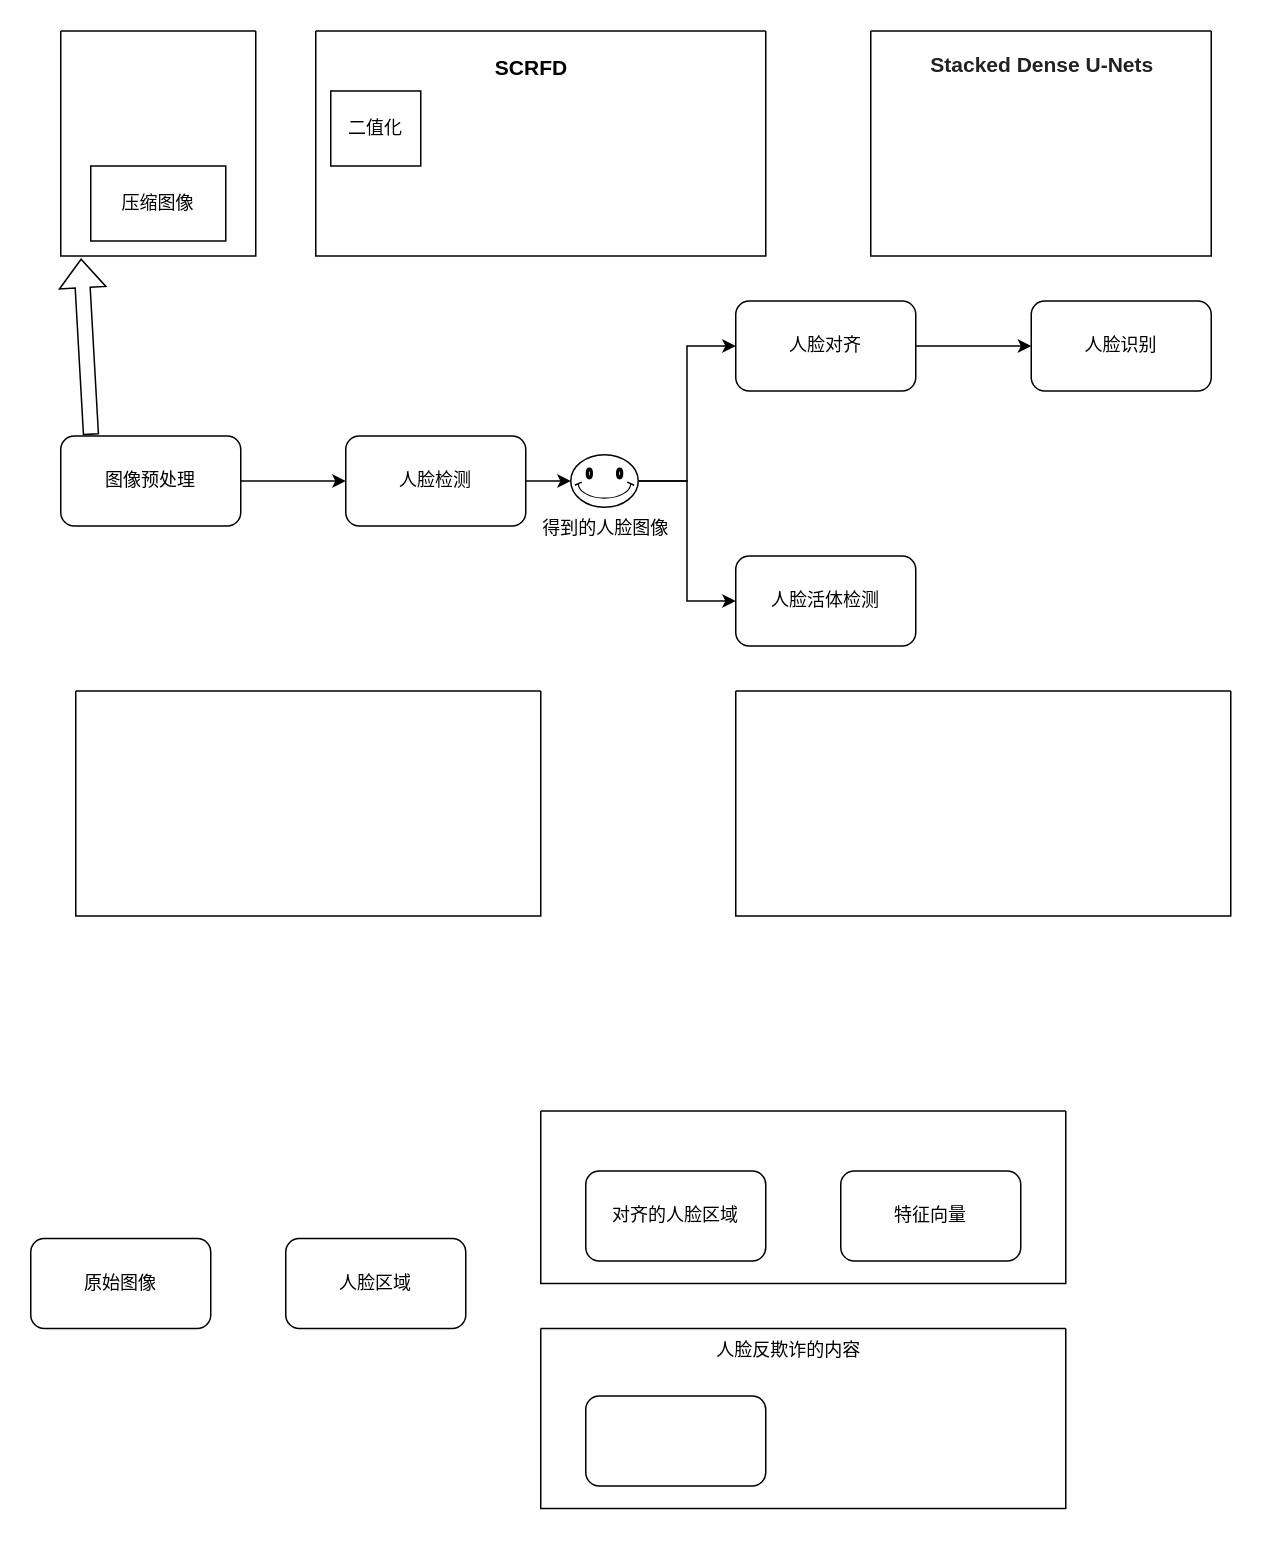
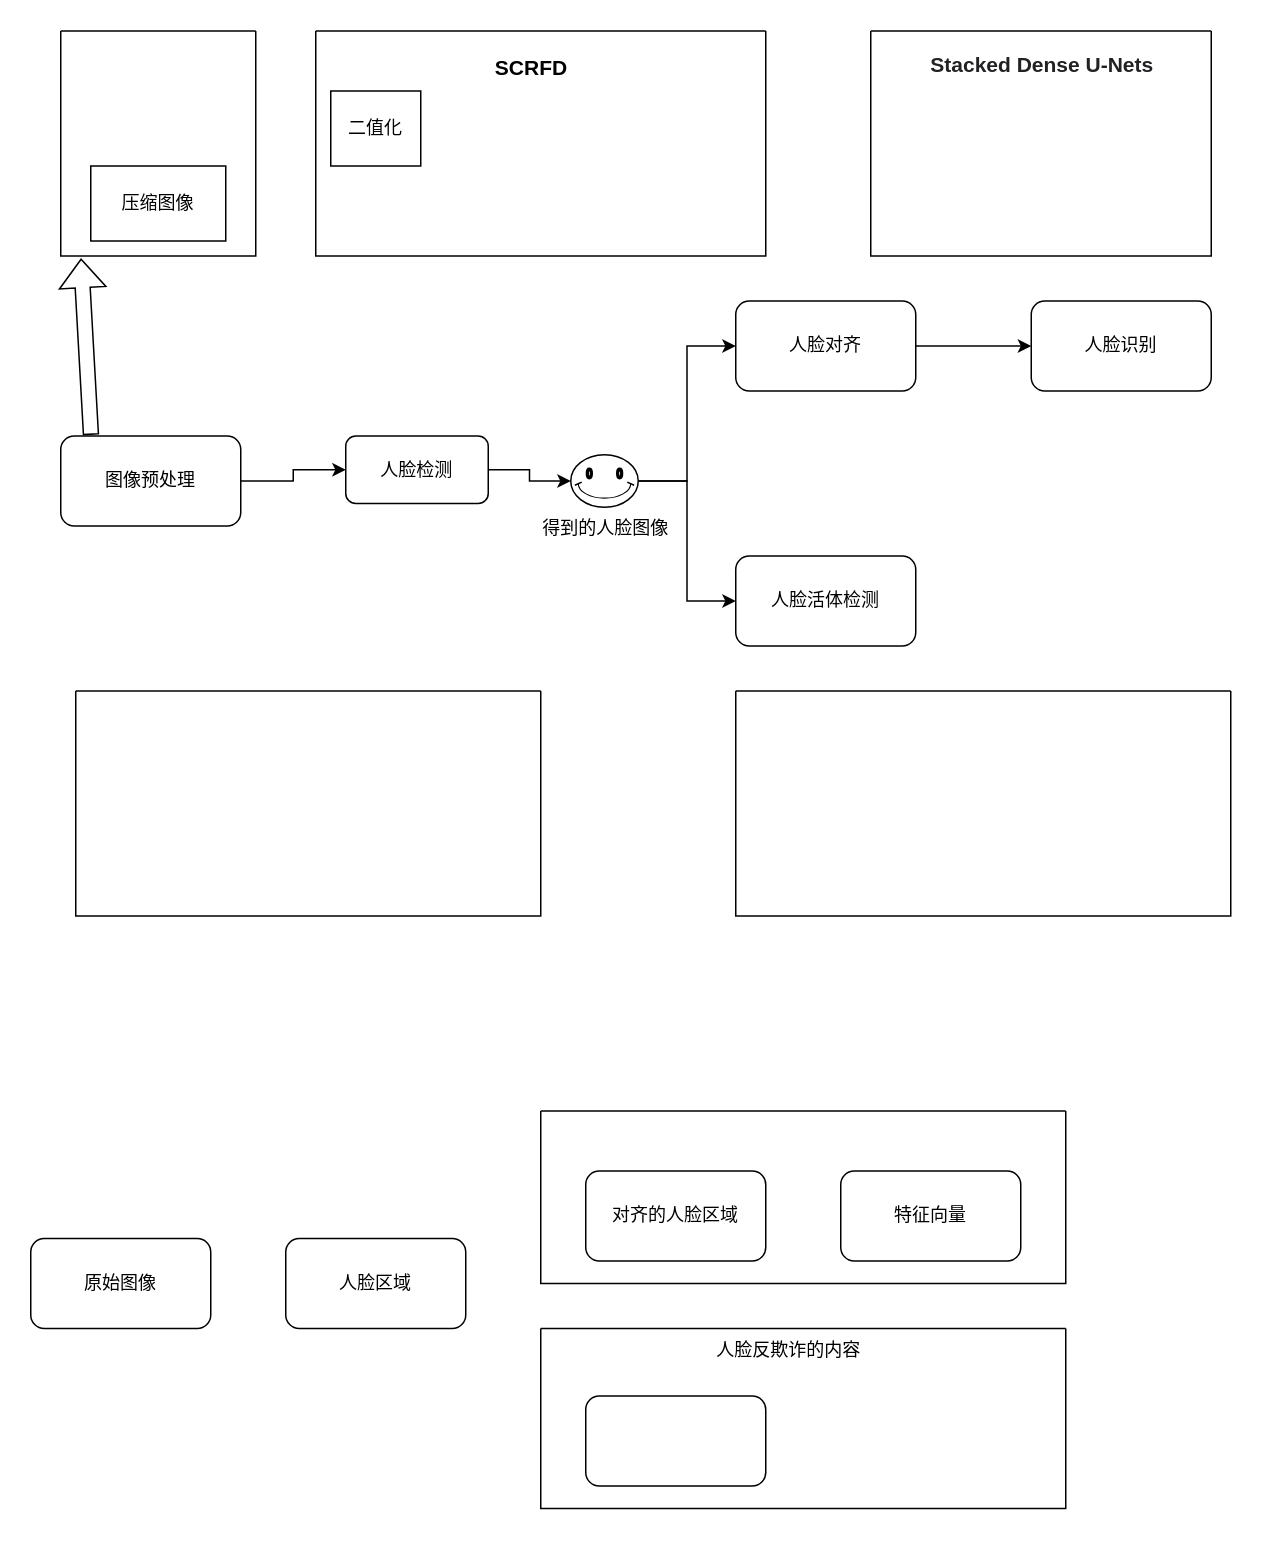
node "人脸检测": size 180x90 -> 143x68
